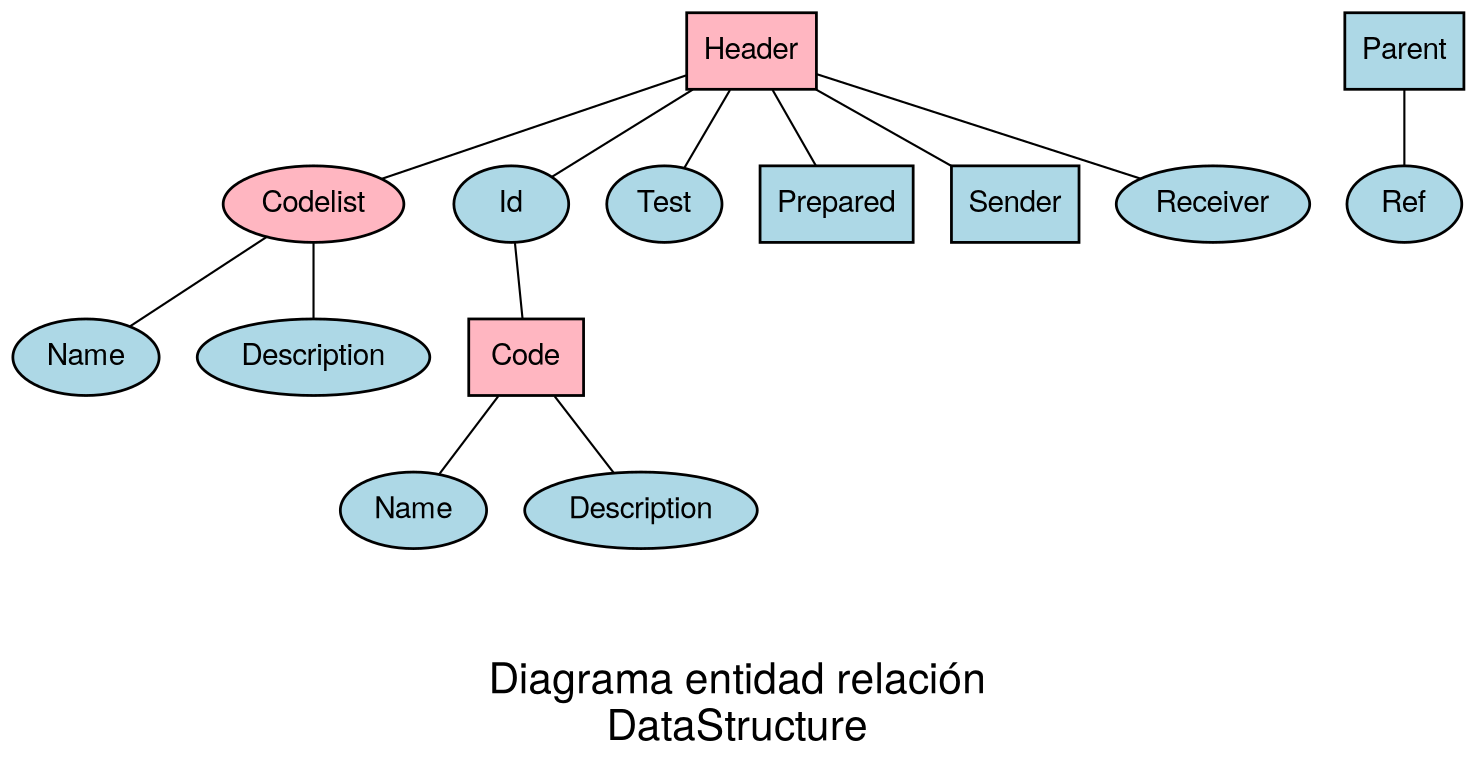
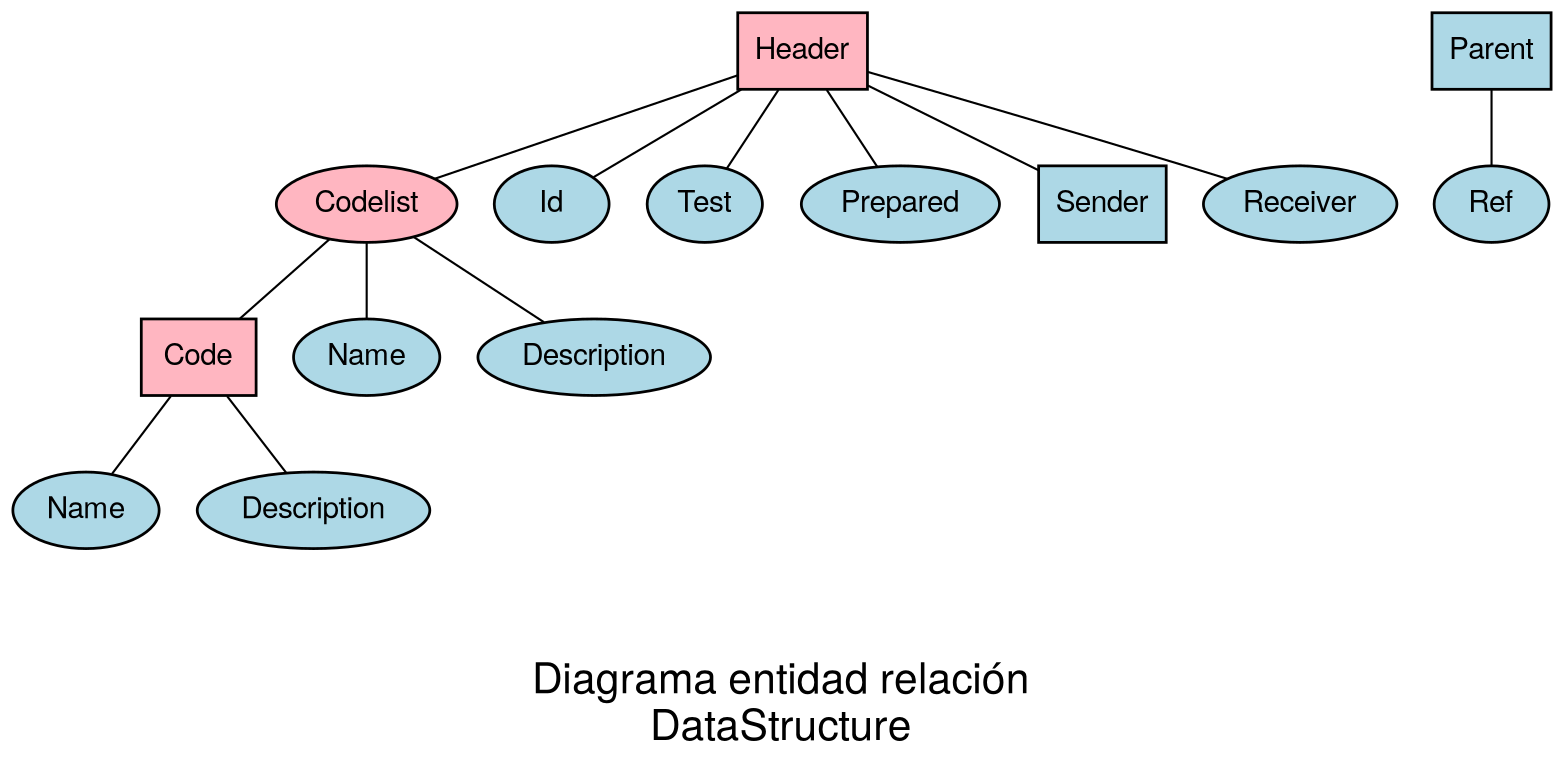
node "Prepared": shape box -> ellipse
edge "Id" -- "Code": now "Codelist" -- "Code"
